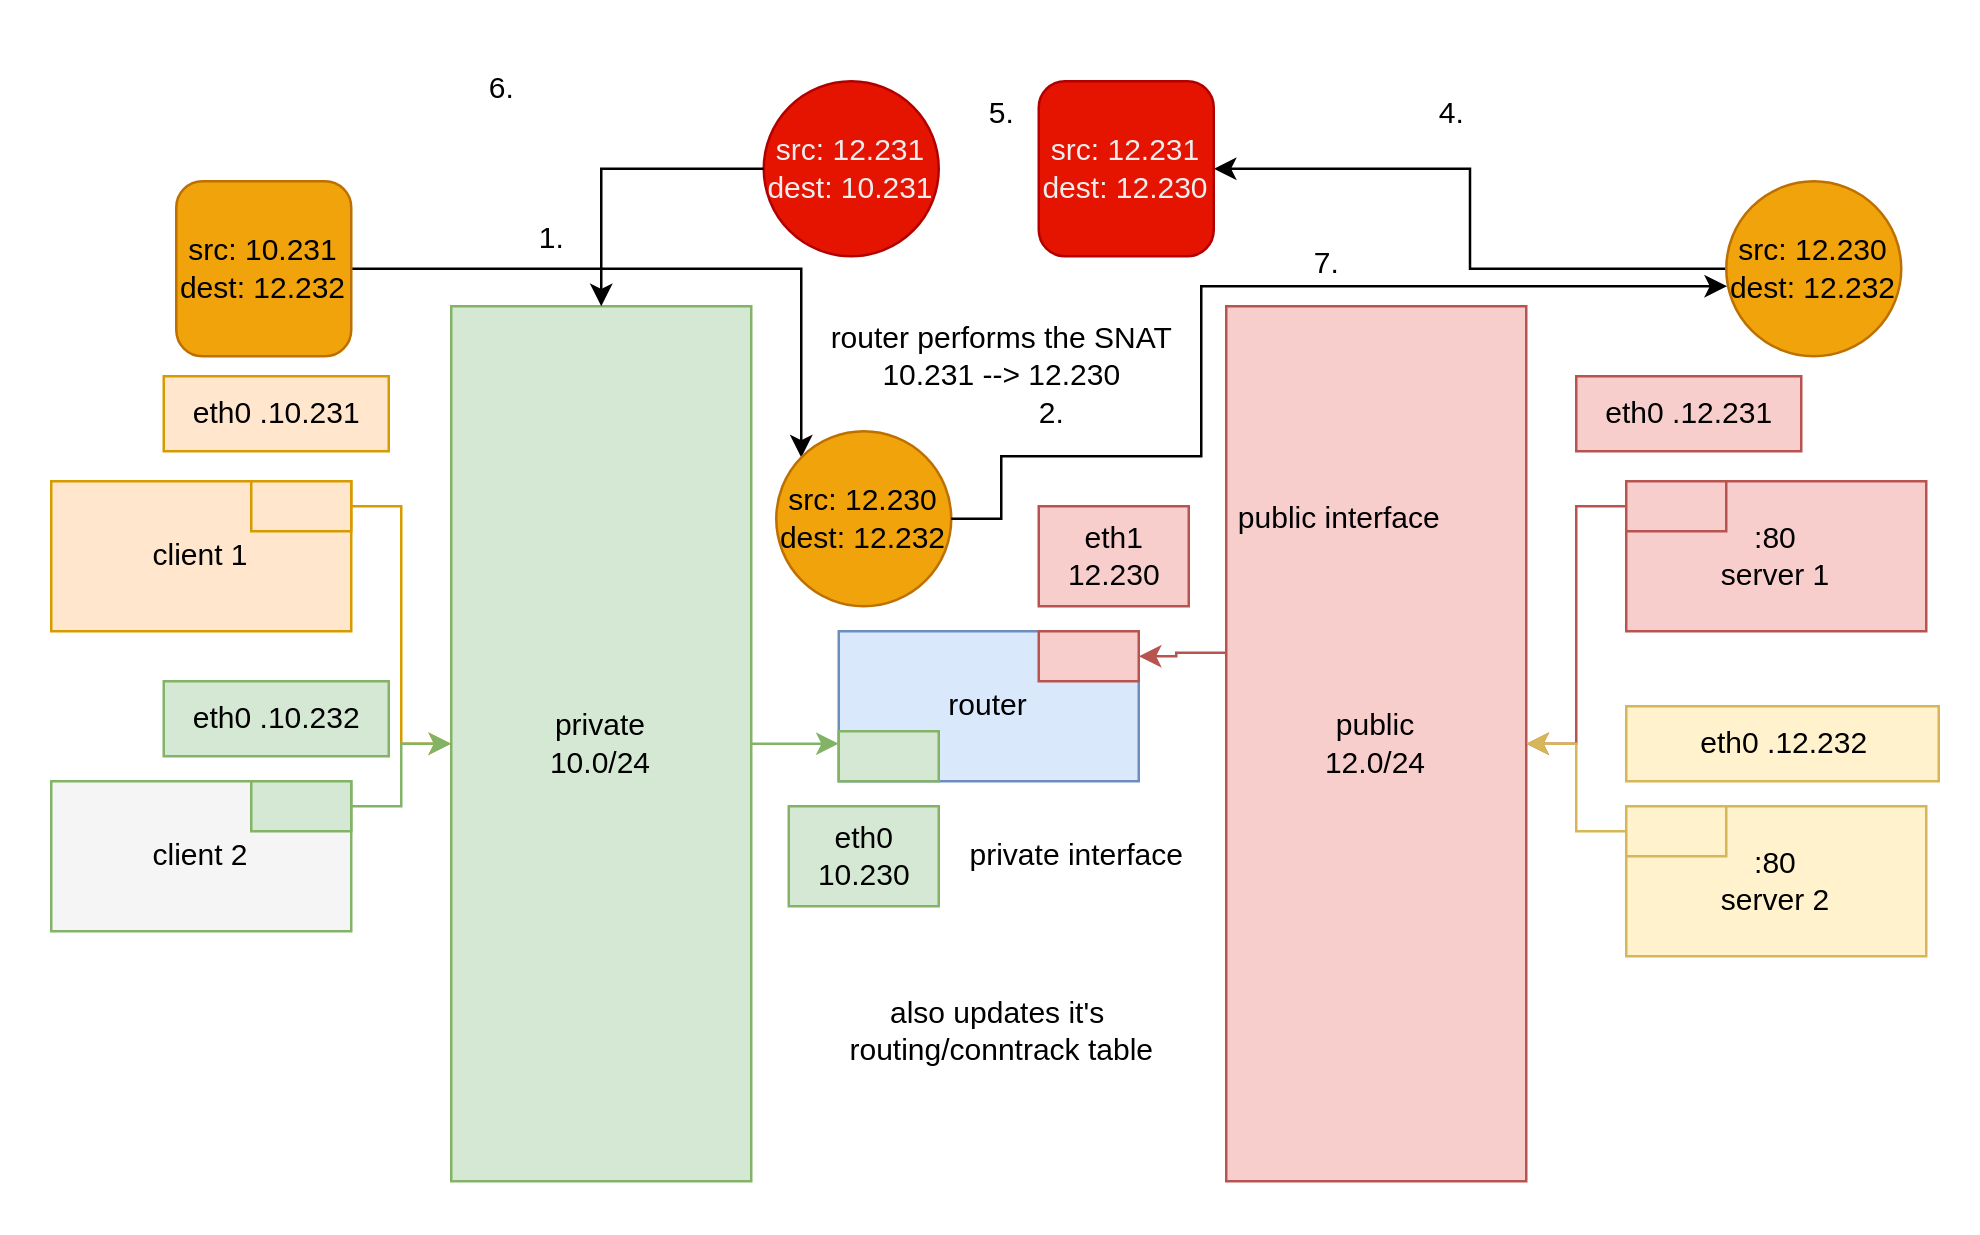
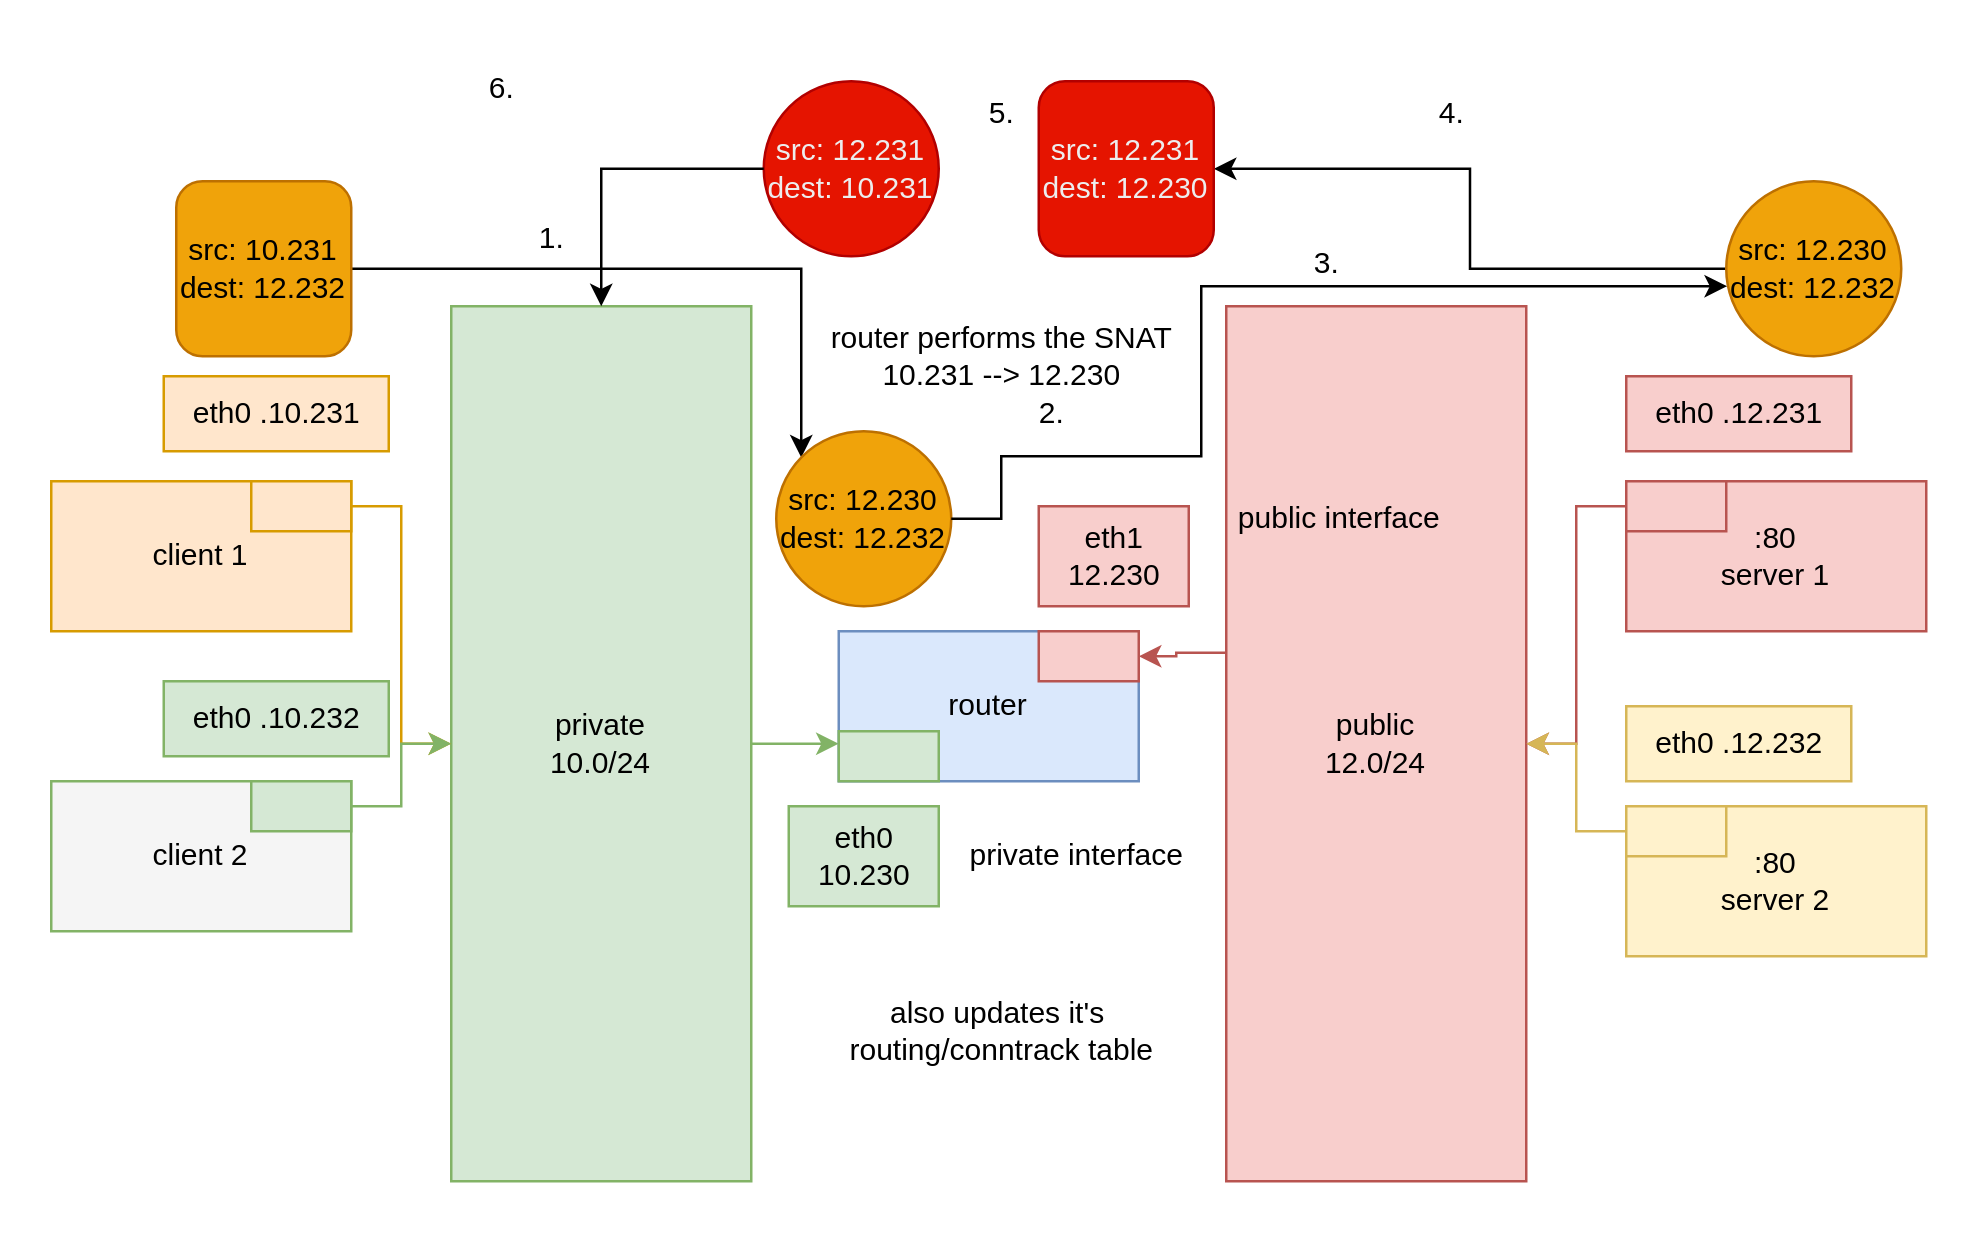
node "7.": label "7." -> "3."
node "eth0 .12.231": moved (1689, 414) -> (1739, 414)
node "eth0 .12.232": size 313x75 -> 225x75
